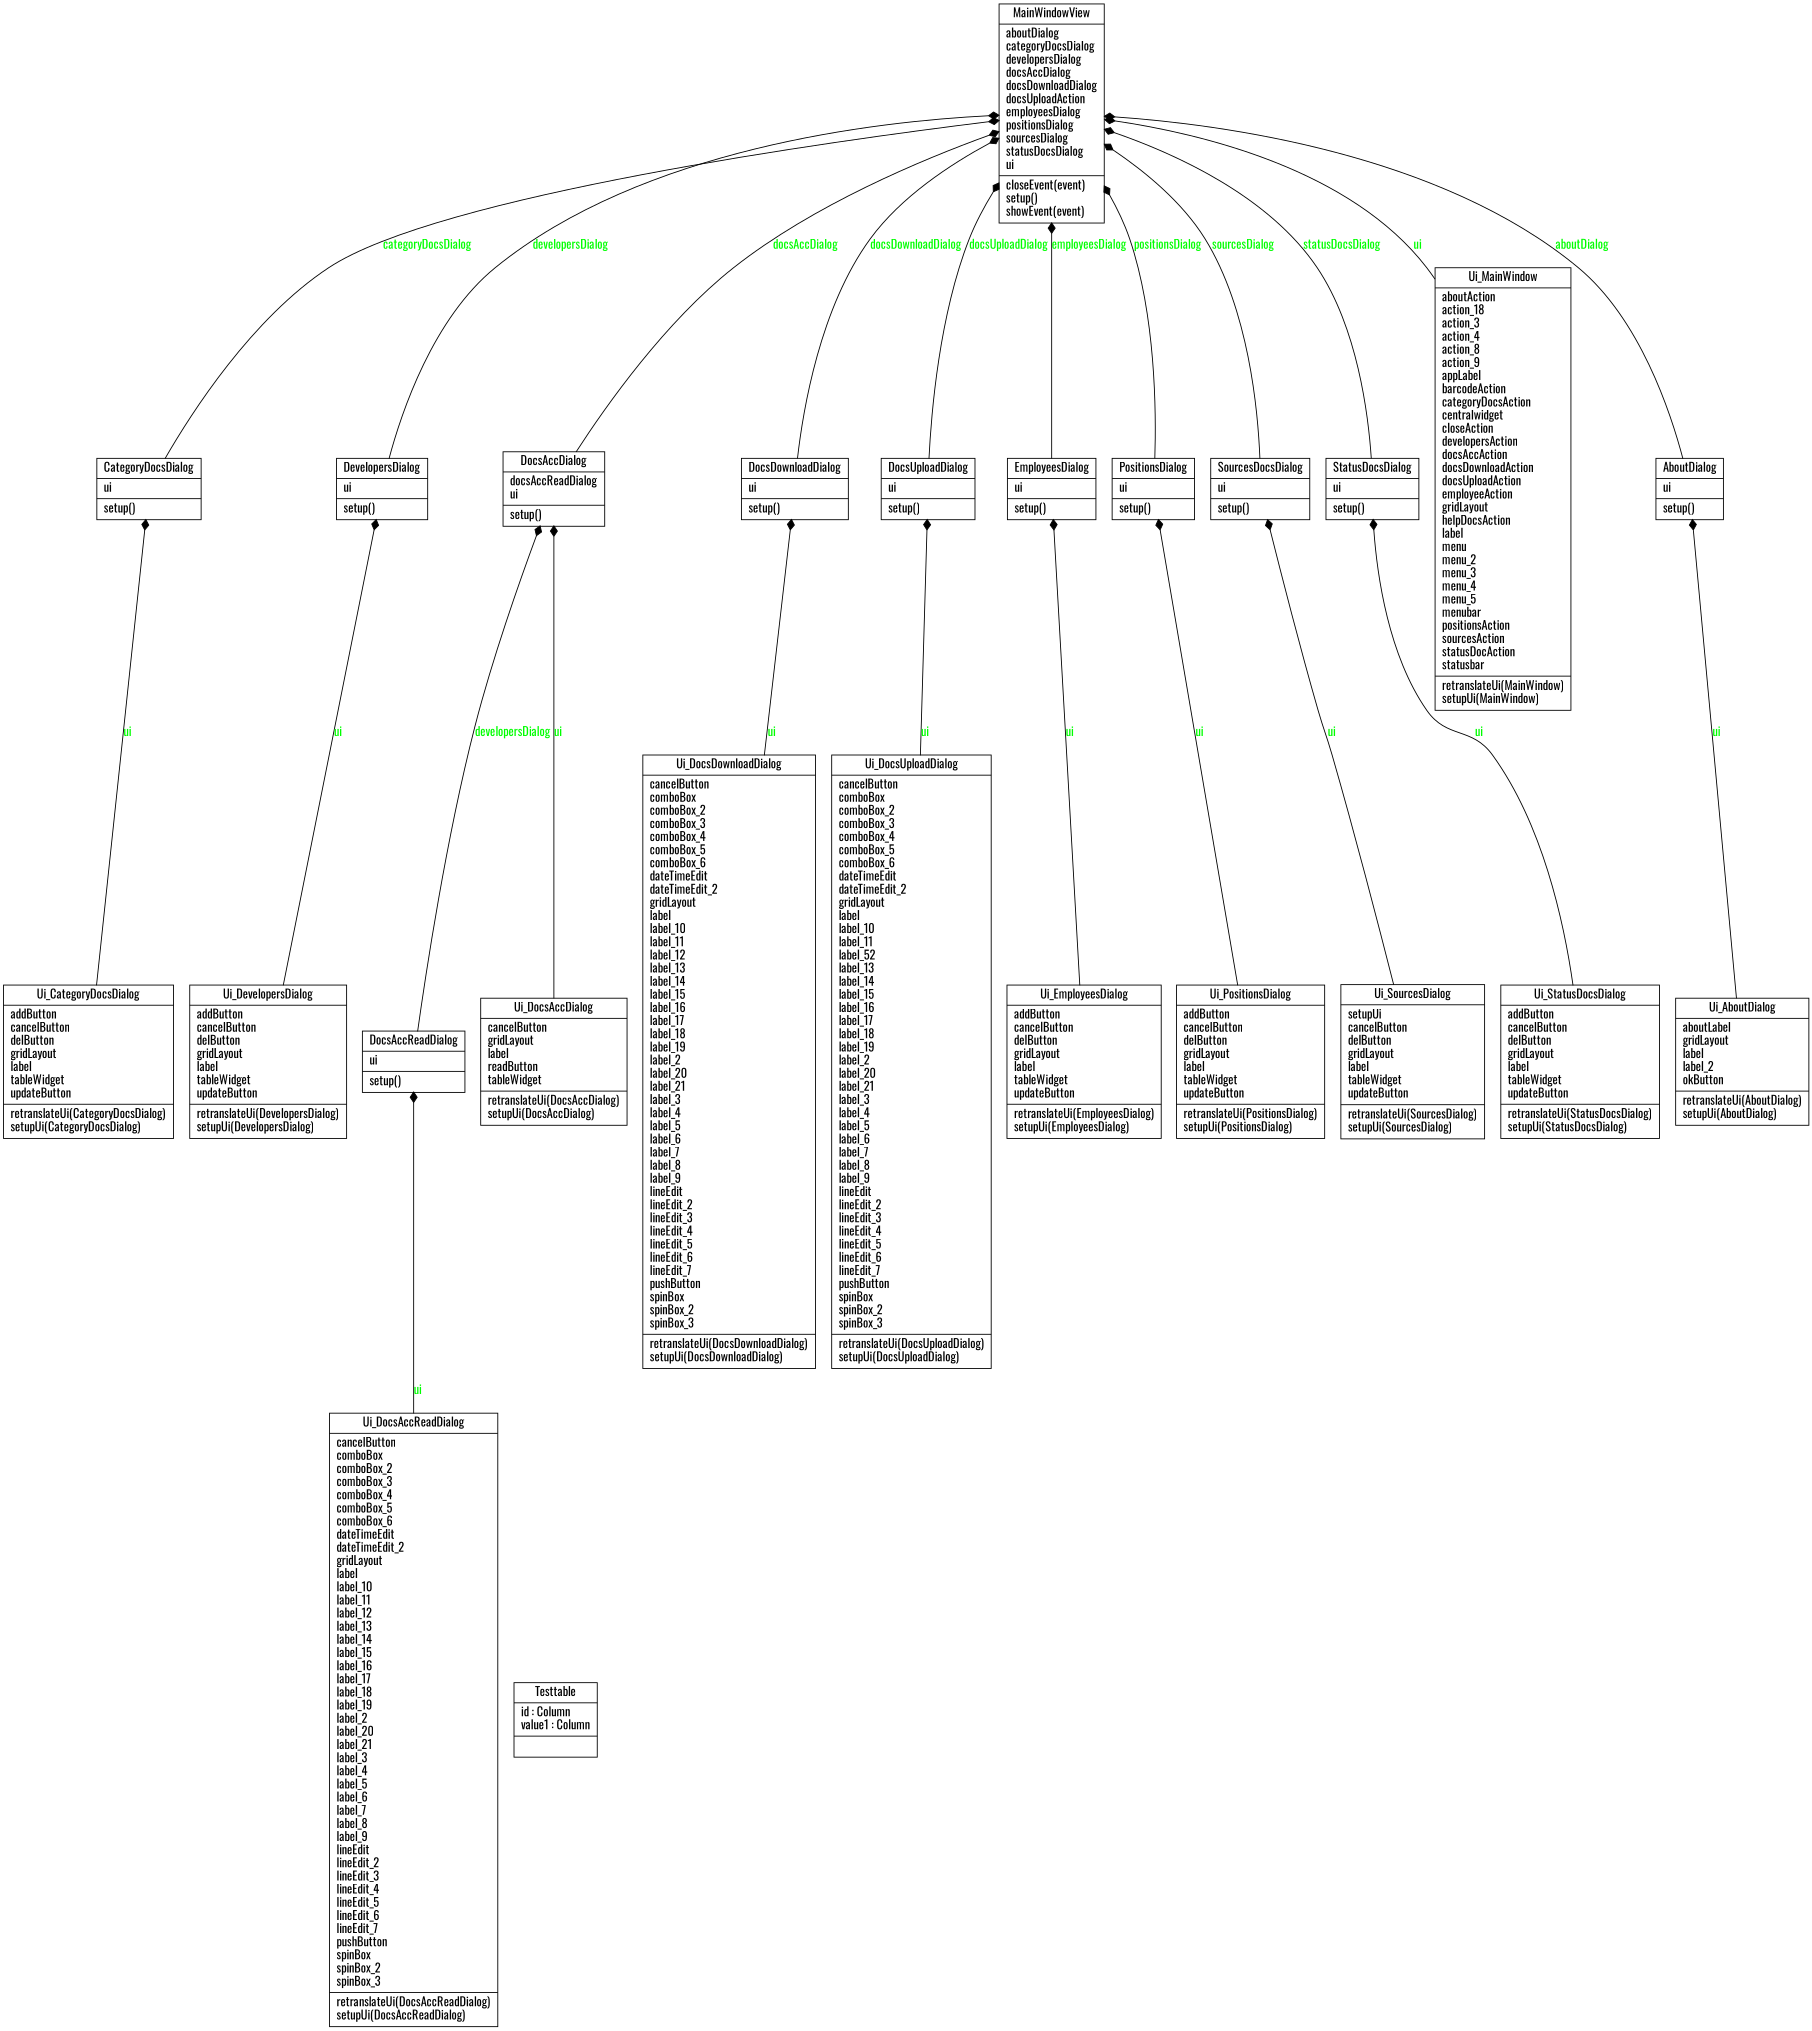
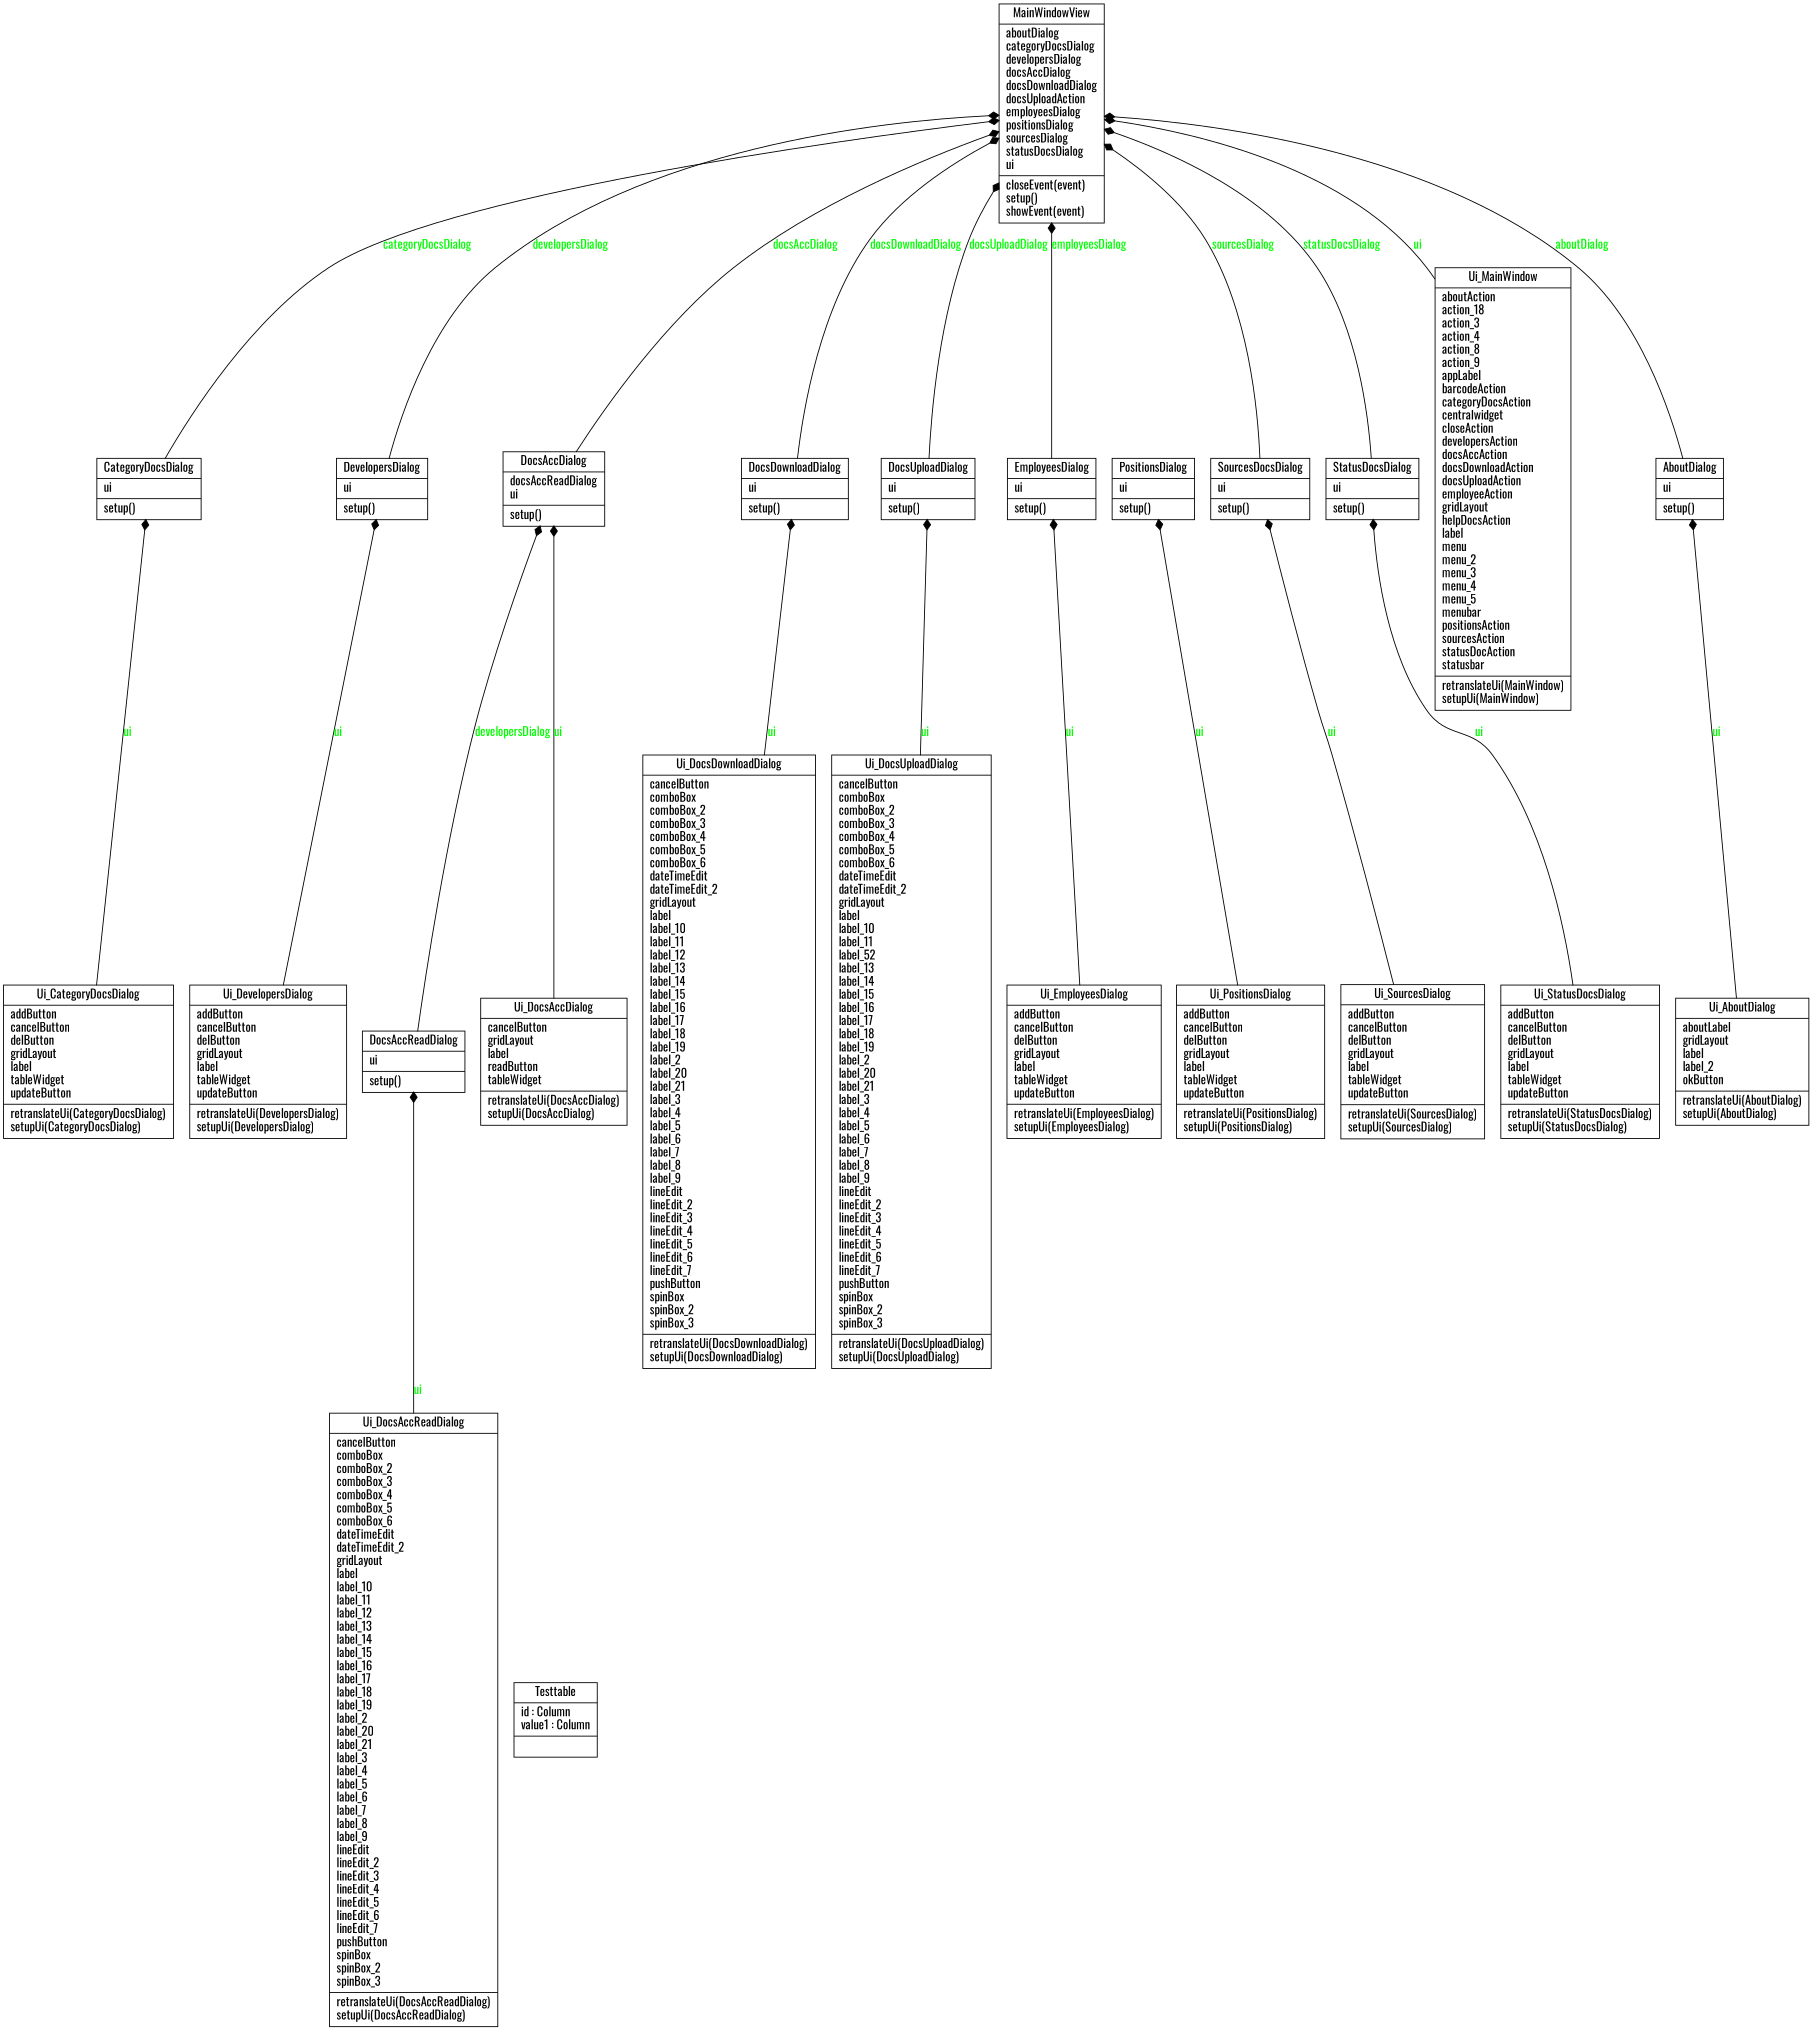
edge "PositionsDialog" -> "MainWindowView": removed, label "positionsDialog"
node "Ui_SourcesDialog": text "setupUi" -> "addButton"
